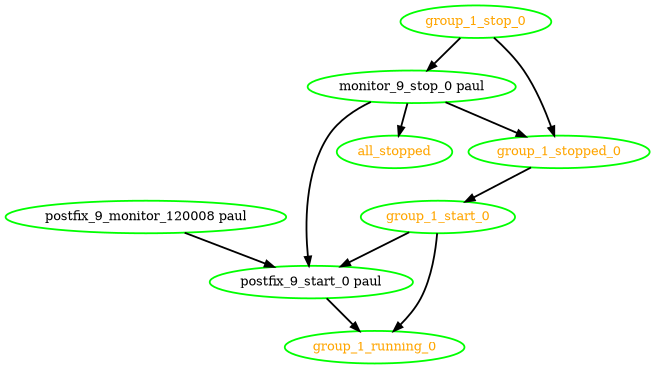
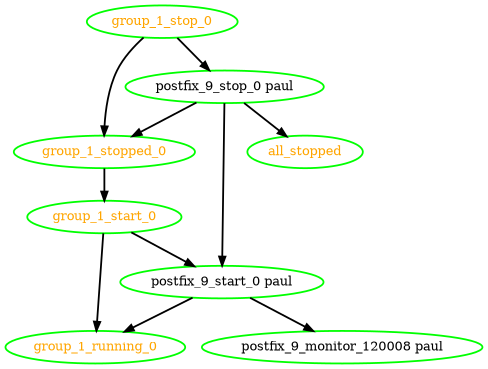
node "monitor_9_stop_0 paul": label "monitor_9_stop_0 paul" -> "postfix_9_stop_0 paul"
edge "postfix_9_monitor_120008 paul" -> "postfix_9_start_0 paul": reversed
